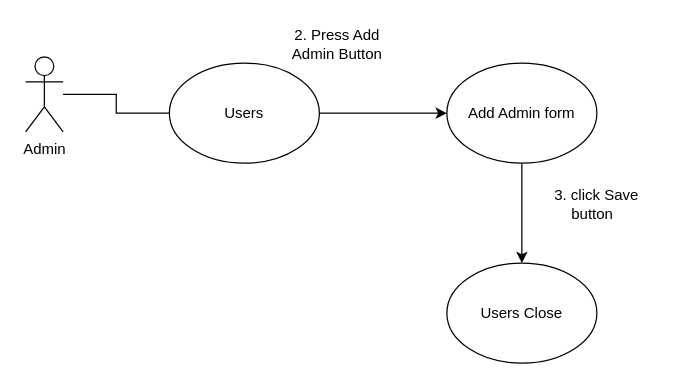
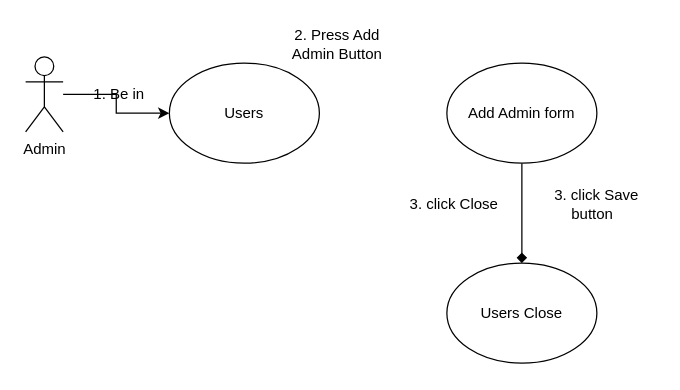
node "1. Be in": added
edge "Admin" -- "Users": arrowhead none -> classic
edge "Users" -> "Add Admin form": removed
node "3. click Close": added
edge "Add Admin form" -> "Users Close": arrowhead classic -> diamond
